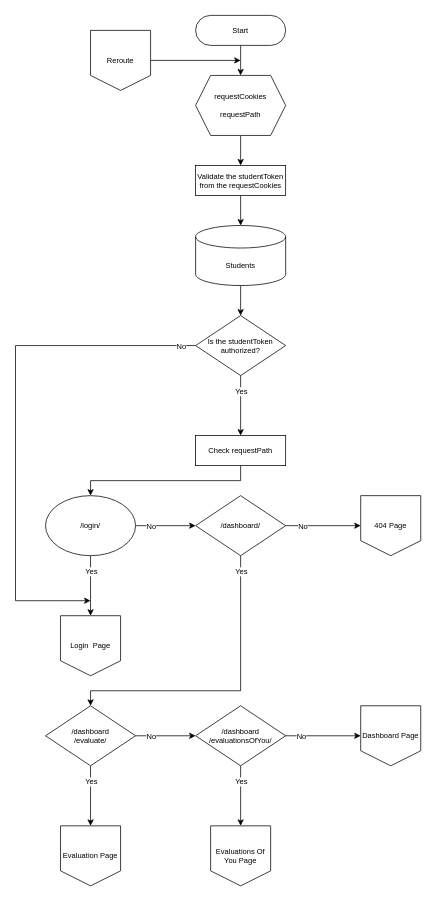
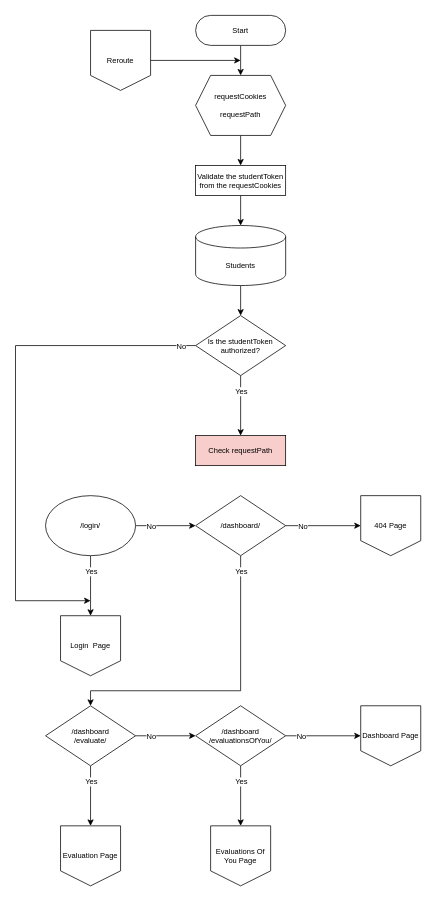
node "Check requestPath": fillcolor #ffffff -> #f8cecc
edge "Check requestPath" -> "/login/": removed
